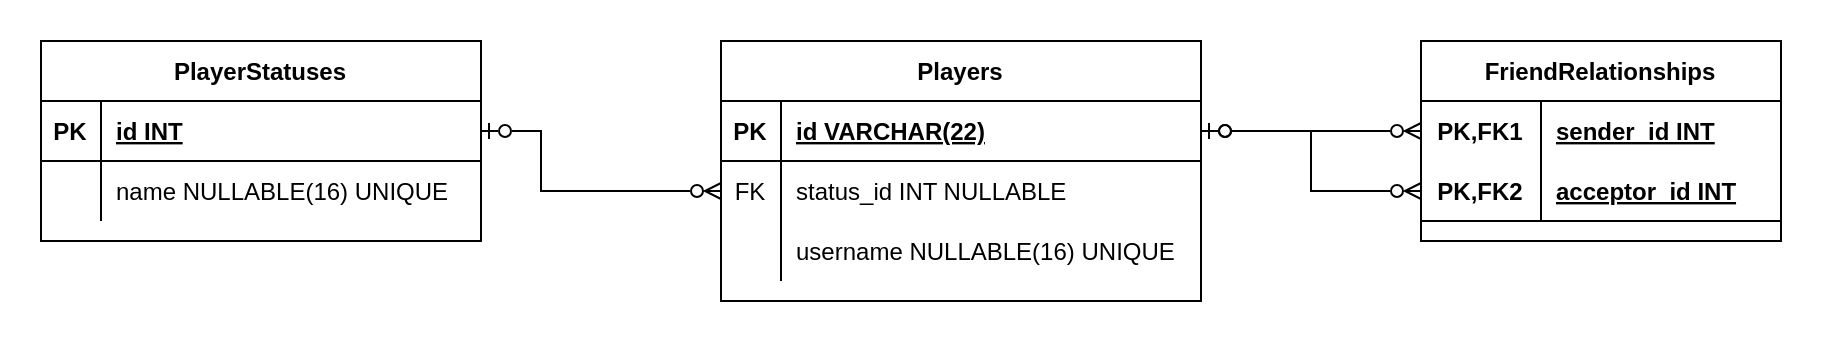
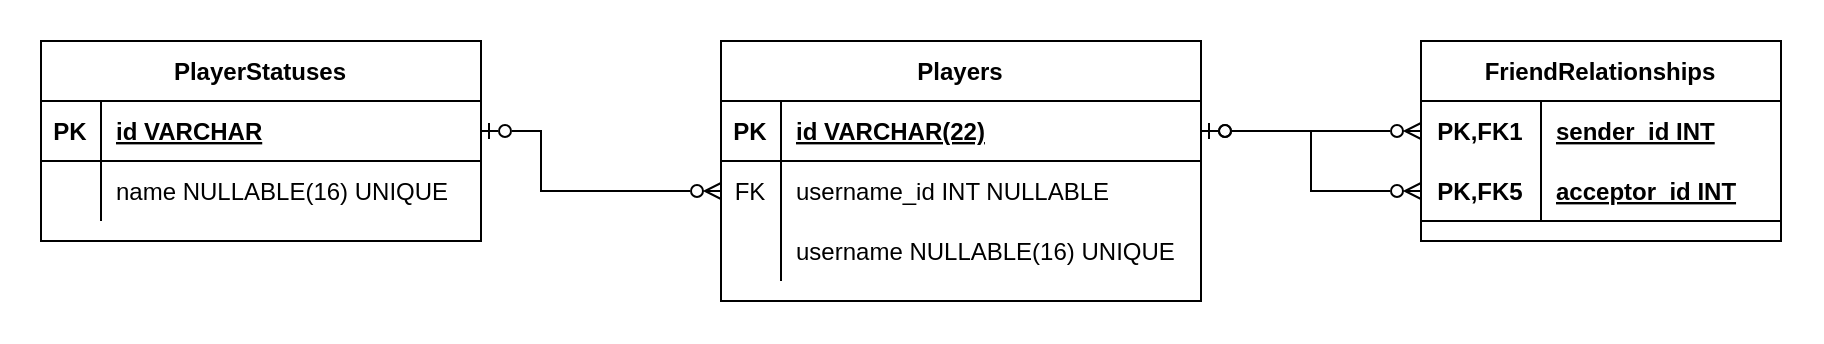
node "id INT": label "id INT" -> "id VARCHAR"
node "status_id INT NULLABLE": label "status_id INT NULLABLE" -> "username_id INT NULLABLE"
node "PK,FK2": label "PK,FK2" -> "PK,FK5"
